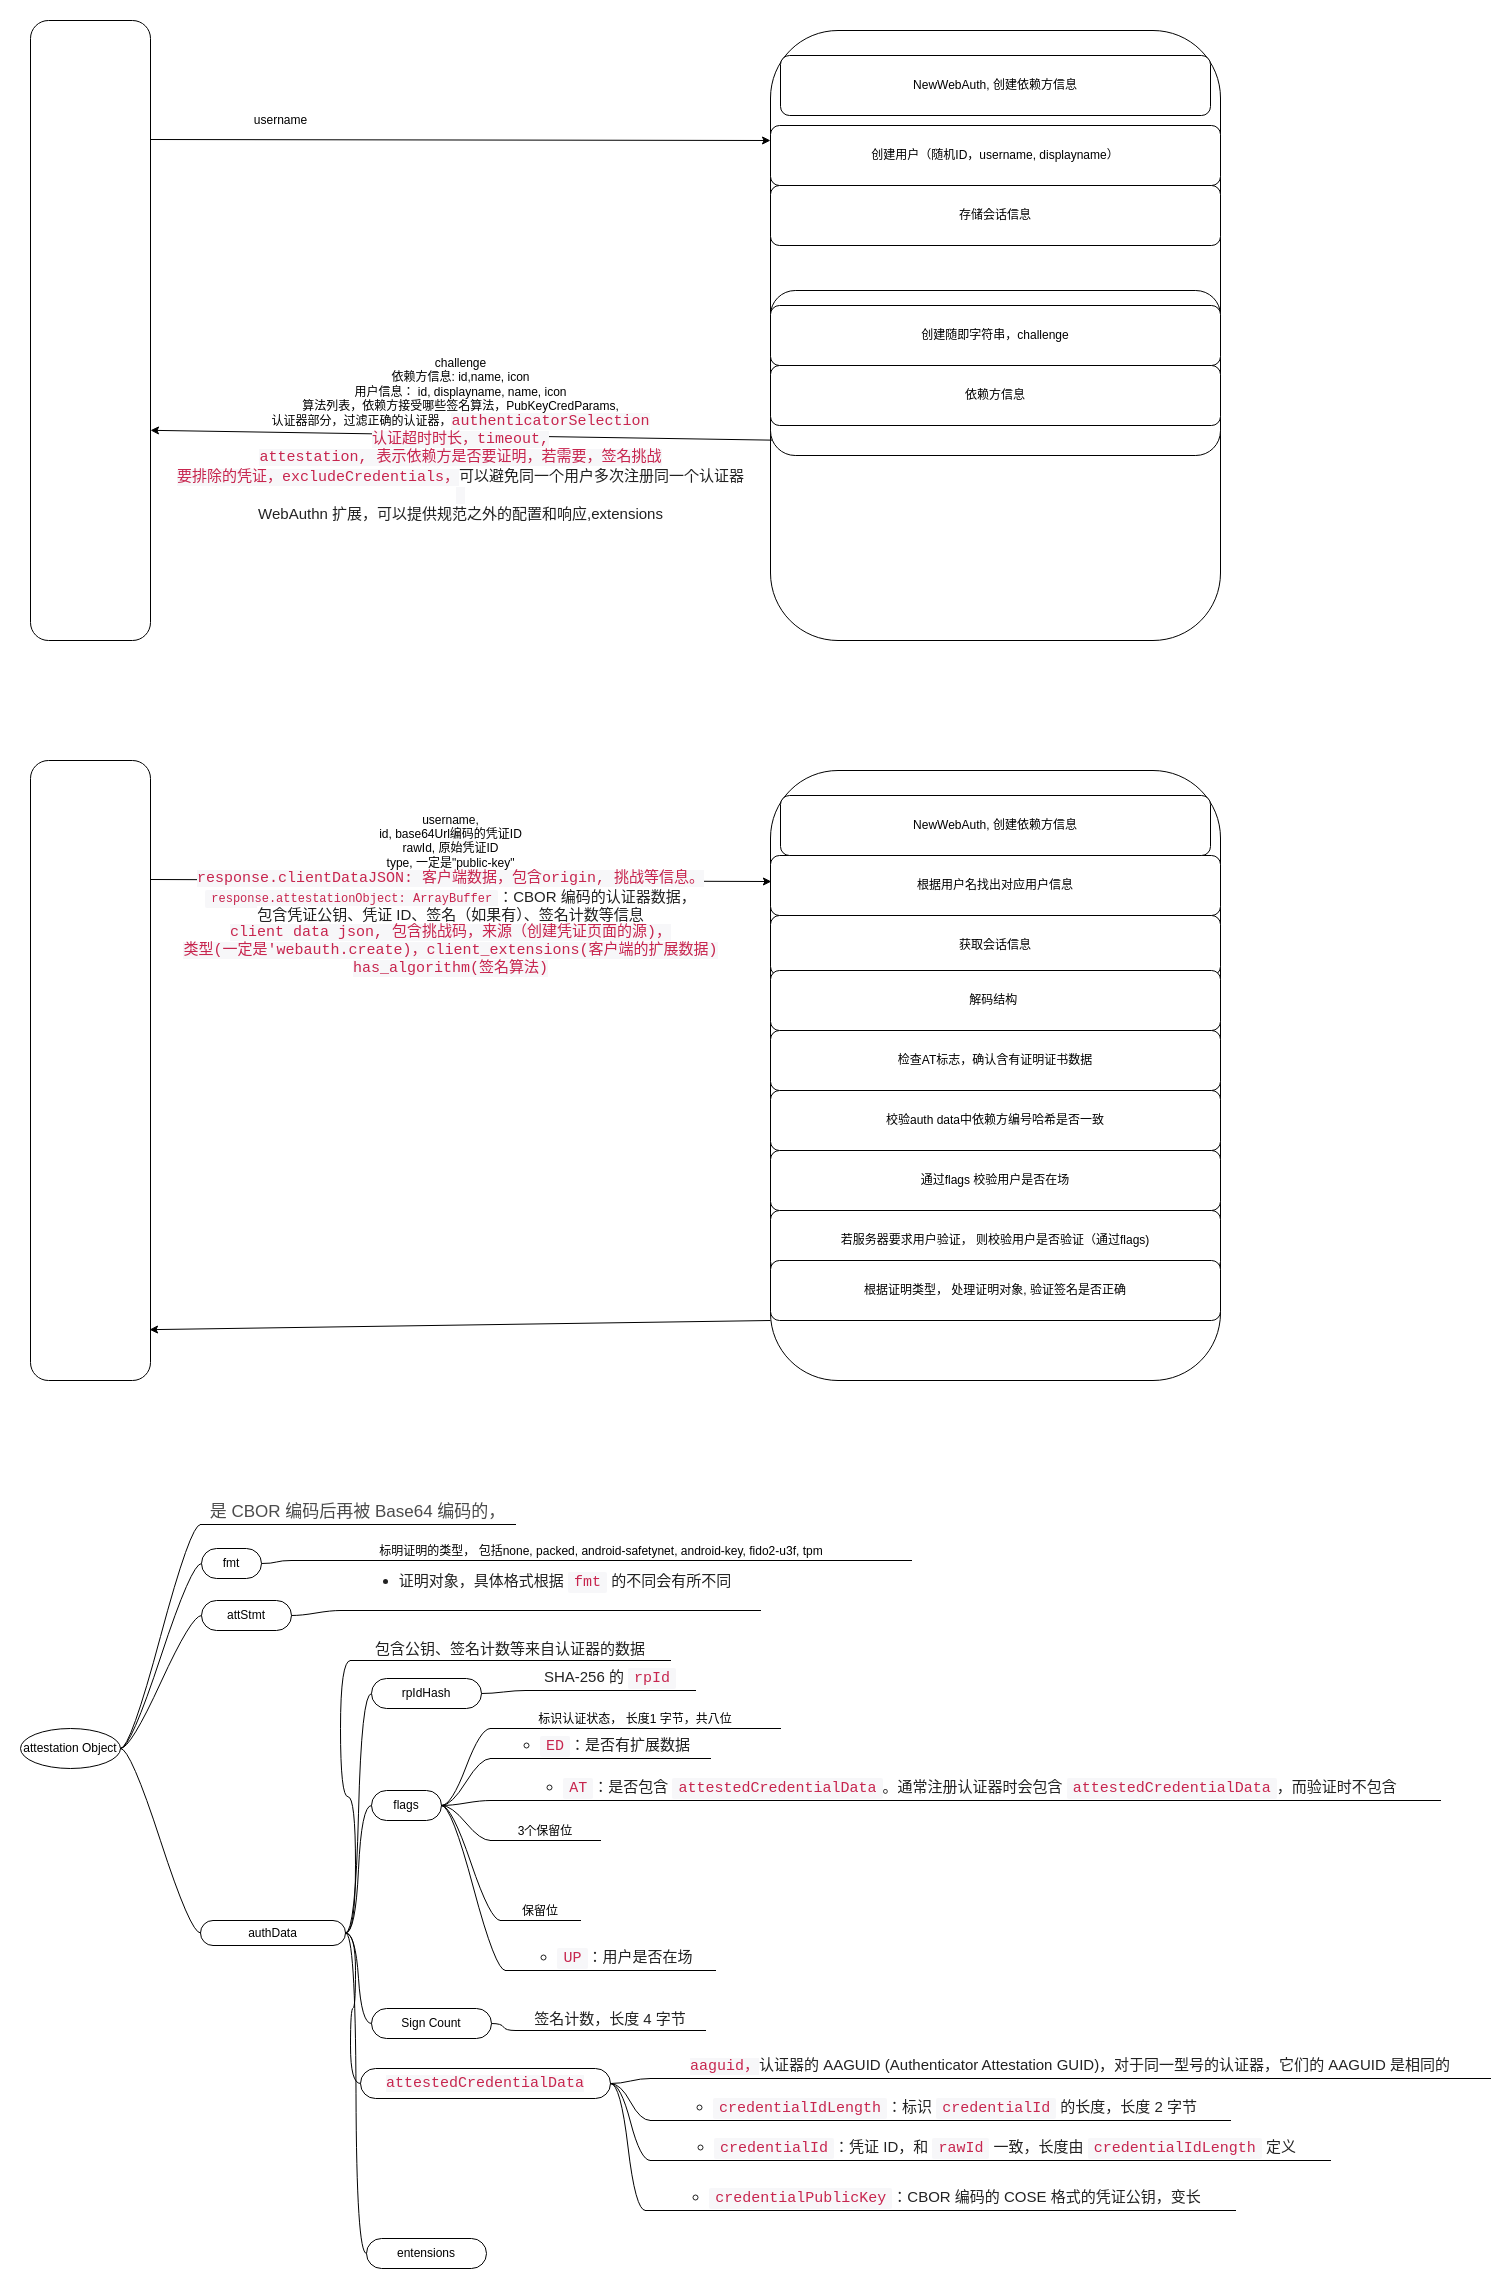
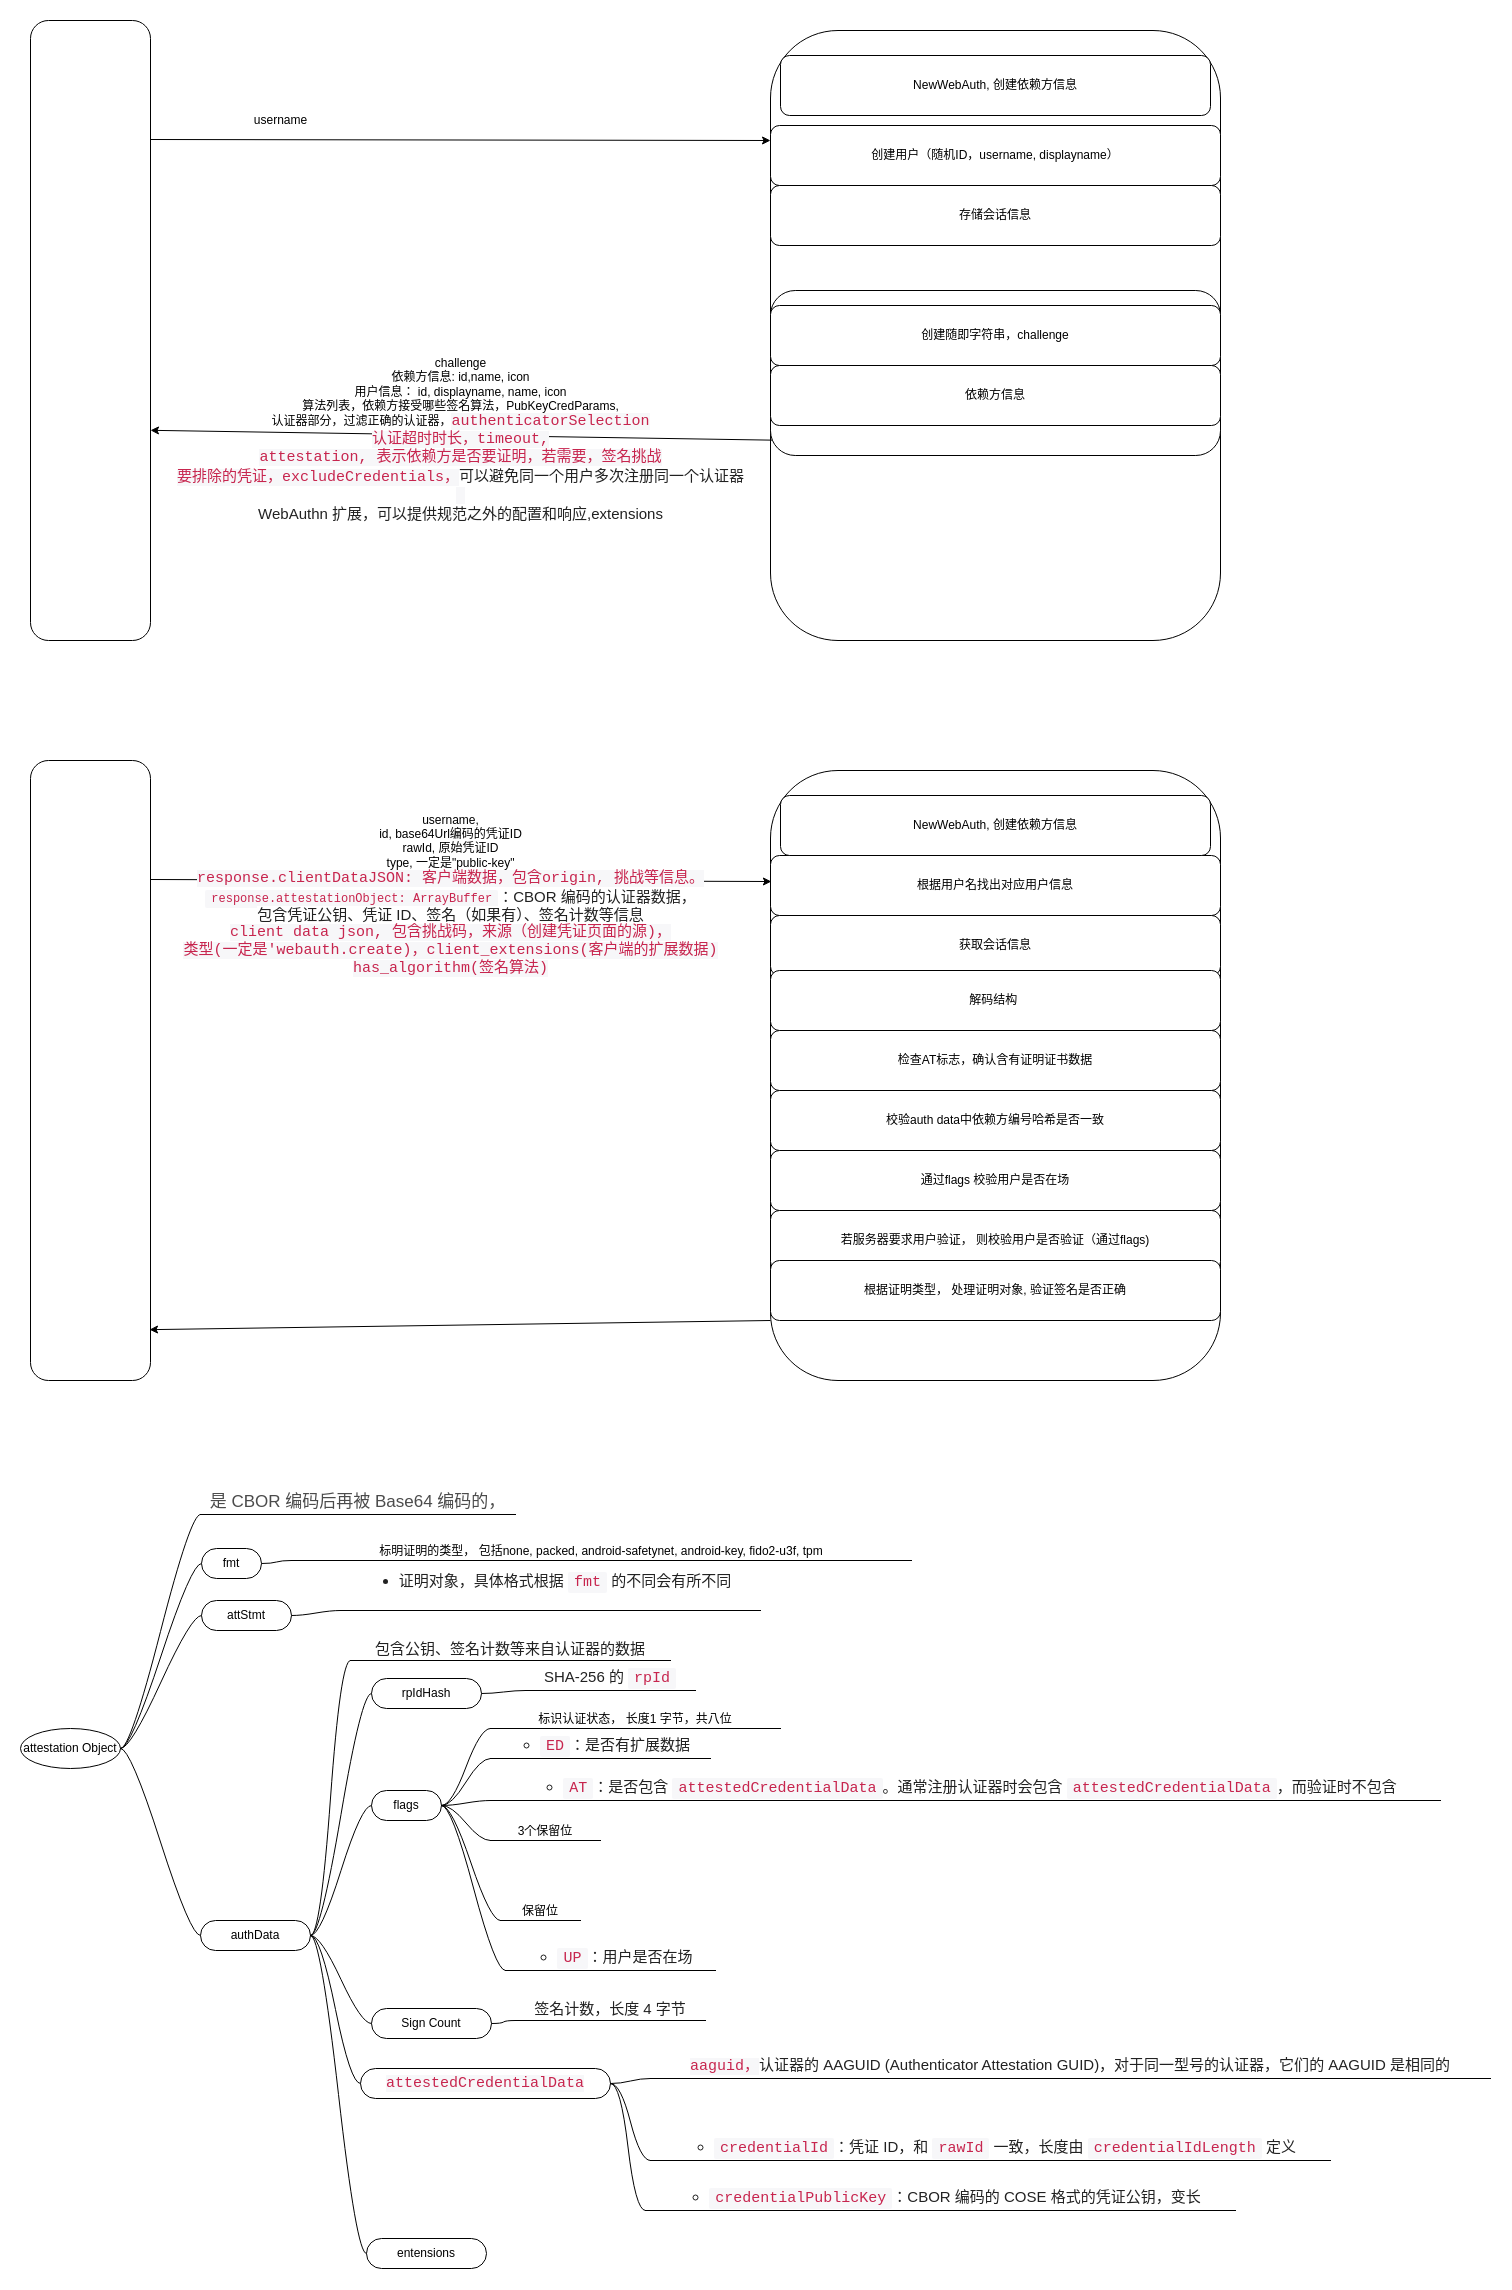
node "是 CBOR 编码后再被 Base64 编码的，": moved (358, 1515) -> (358, 1505)
node "authData": size 145x25 -> 110x30
node "签名计数，长度 4 字节": size 190x30 -> 190x20
edge "attestedCredentialData" -- "credentialIdLength：标识 credentialId 的长度，长度 2 字节": removed
node "credentialIdLength：标识 credentialId 的长度，长度 2 字节": removed
